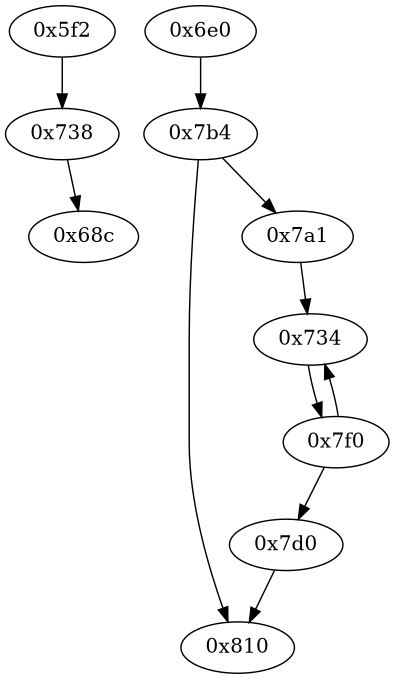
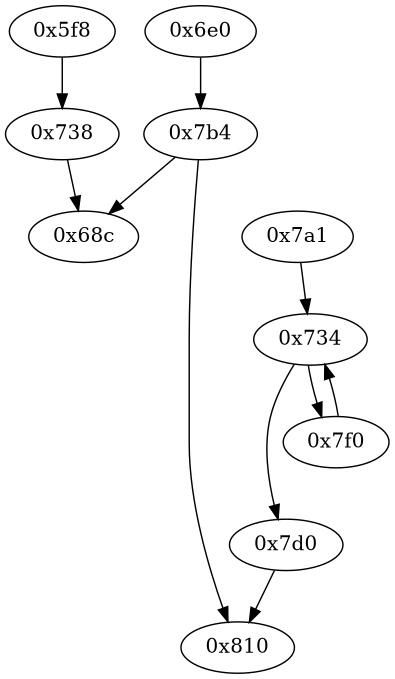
node "0x5f2": label "0x5f2" -> "0x5f8"
edge "0x7b4" -> "0x7a1": now "0x7b4" -> "0x68c"
edge "0x7f0" -> "0x7d0": now "0x734" -> "0x7d0"
